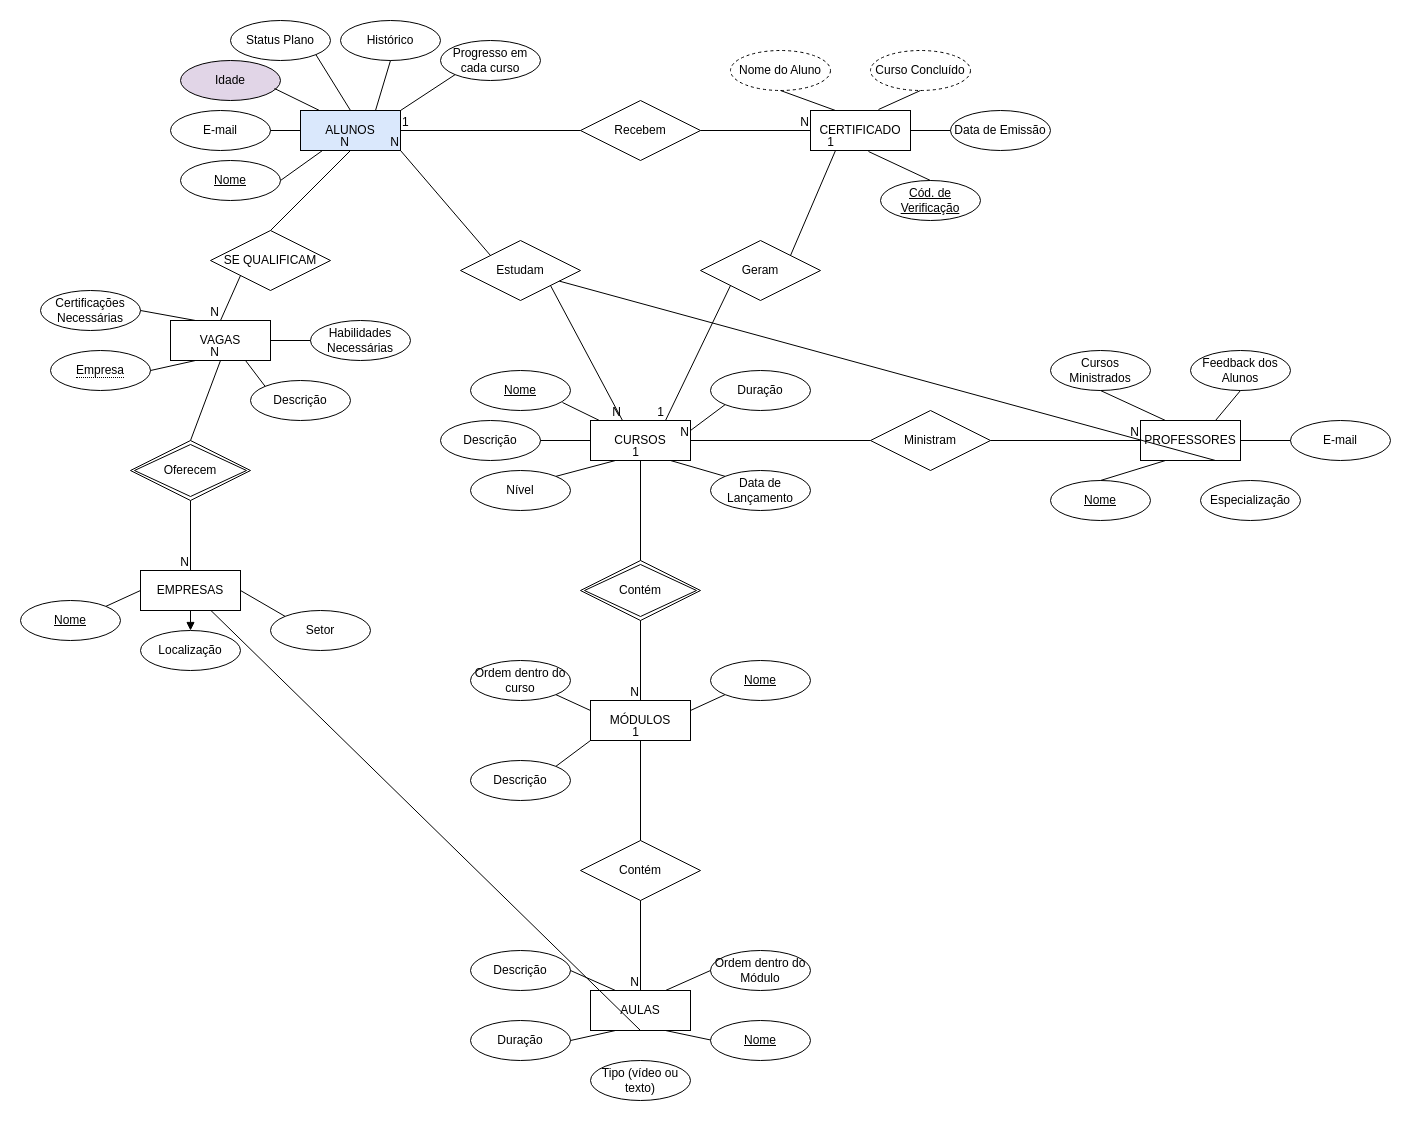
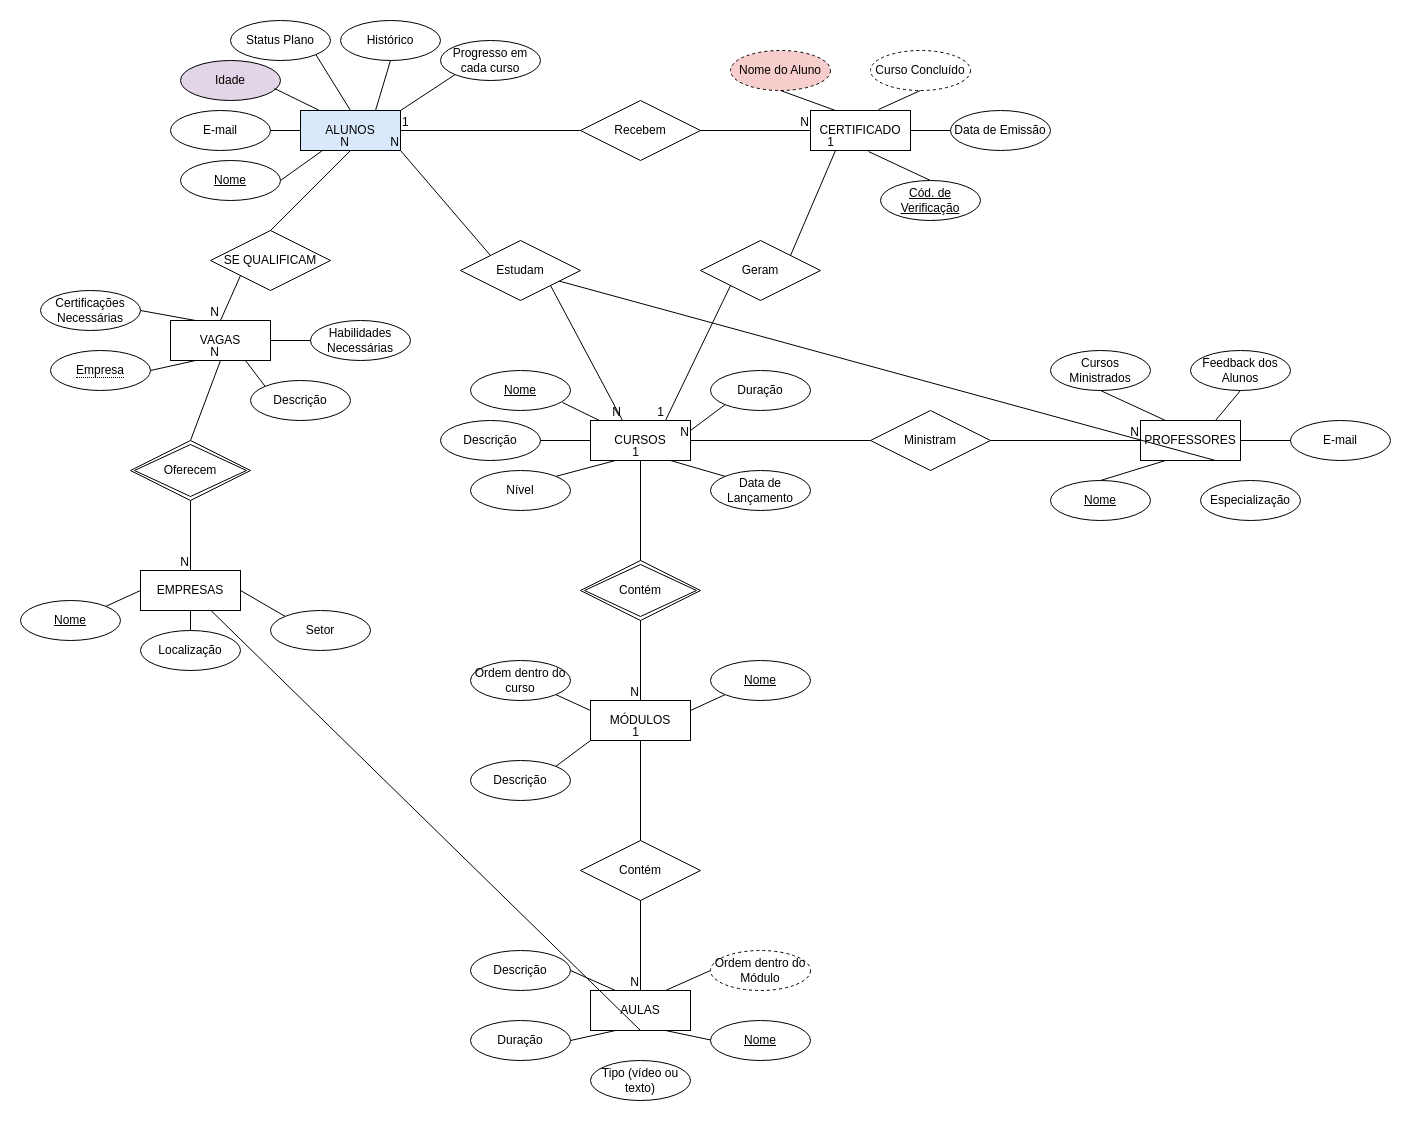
node "Nome do Aluno": fillcolor #ffffff -> #f8cecc
edge "EMPRESAS" -> "Localização": arrowhead block -> none
node "Ordem dentro do Módulo": style solid -> dashed
